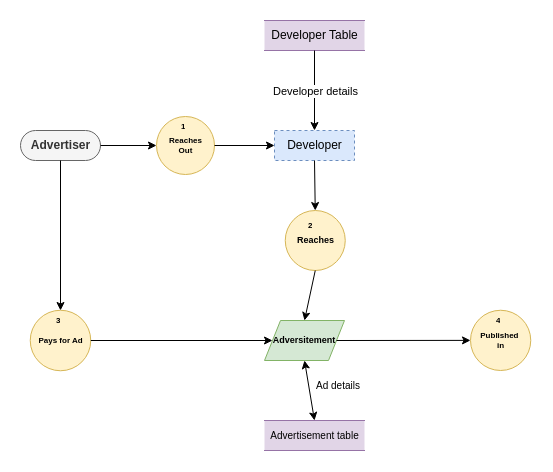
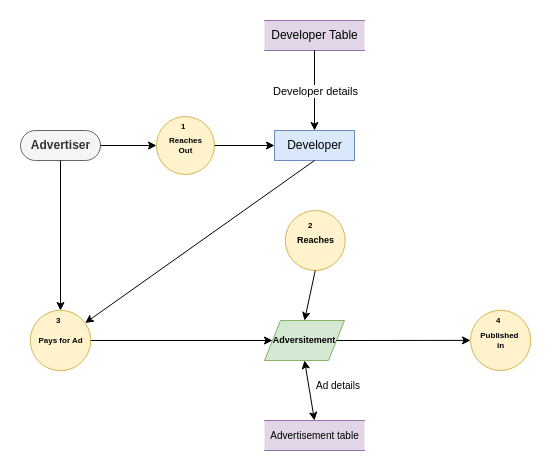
node "Developer": style dashed -> solid
edge "Developer" -> "Reaches": now "Developer" -> "Pays for Ad"
